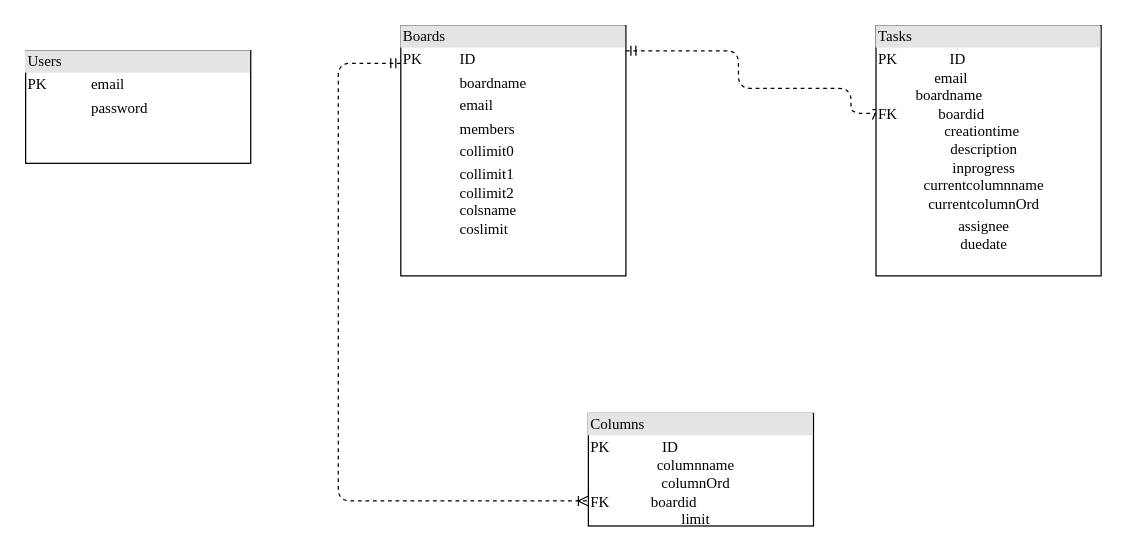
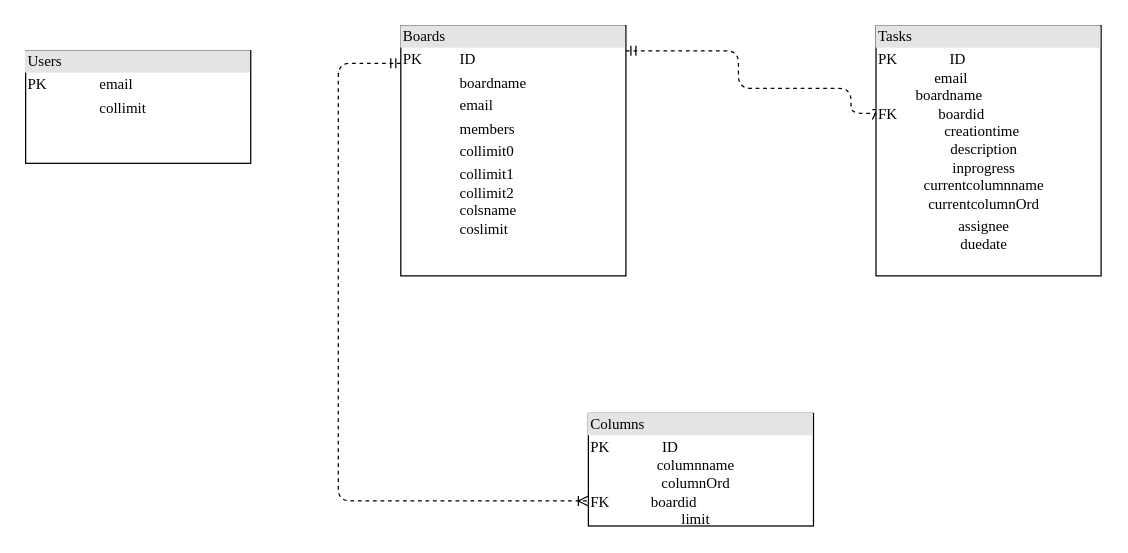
node "Users PK email password": label "Users PK email password" -> "Users PK email collimit"
